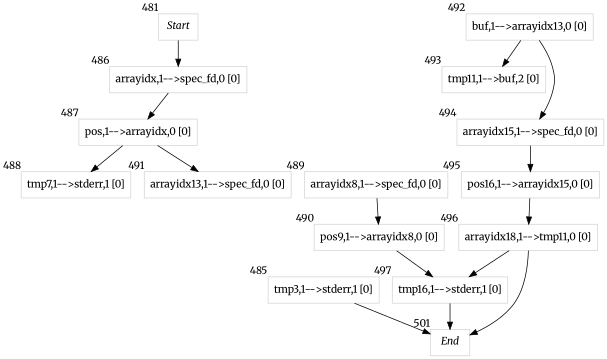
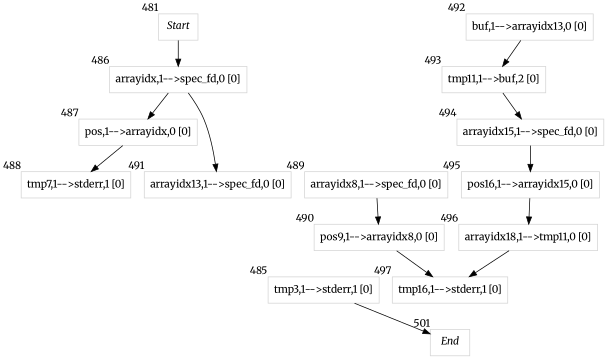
edge "buf,1-->arrayidx13,0 [0] 492" -> "arrayidx15,1-->spec_fd,0 [0] 494": now "tmp11,1-->buf,2 [0] 493" -> "arrayidx15,1-->spec_fd,0 [0] 494"
edge "pos,1-->arrayidx,0 [0] 487" -> "arrayidx13,1-->spec_fd,0 [0] 491": now "arrayidx,1-->spec_fd,0 [0] 486" -> "arrayidx13,1-->spec_fd,0 [0] 491"
edge "arrayidx18,1-->tmp11,0 [0] 496" -> "End": removed
edge "tmp16,1-->stderr,1 [0] 497" -> "End": removed
